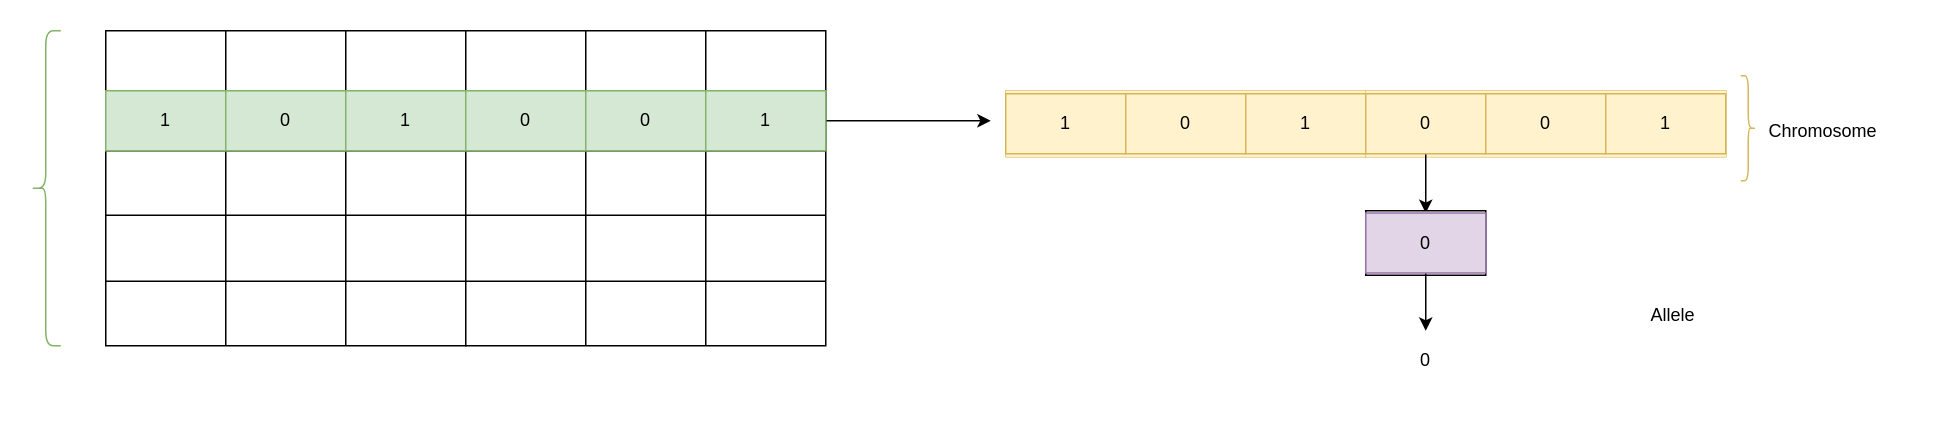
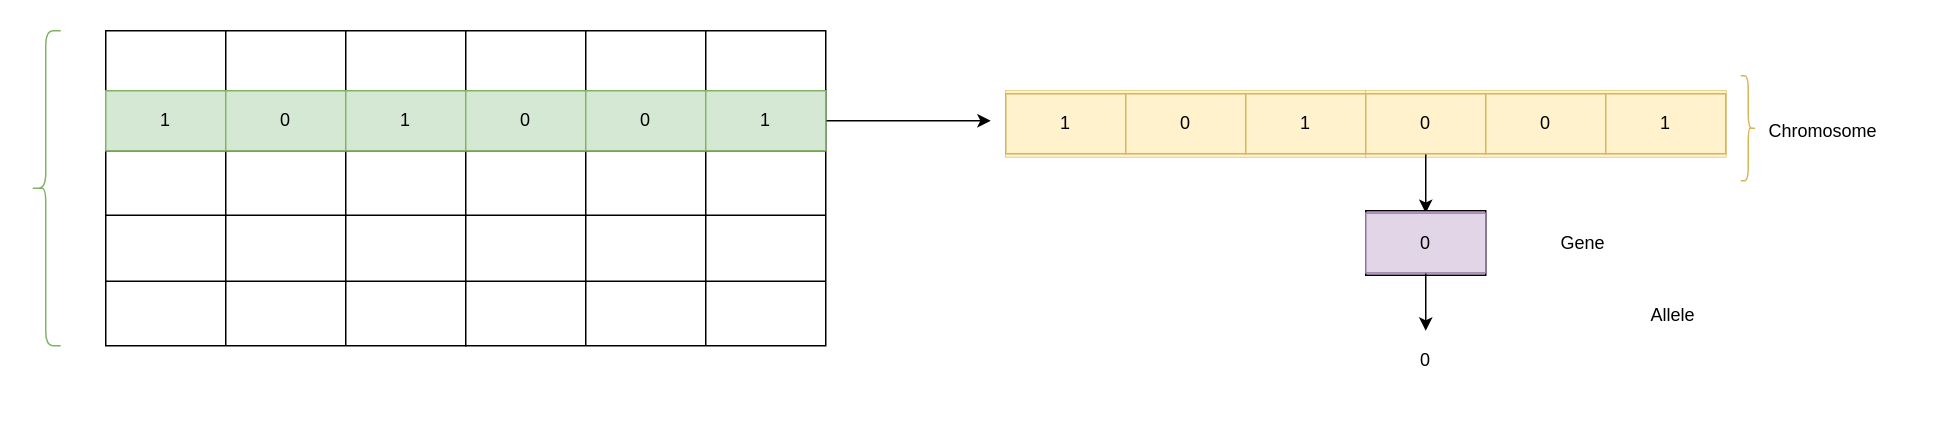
node "Gene": added
